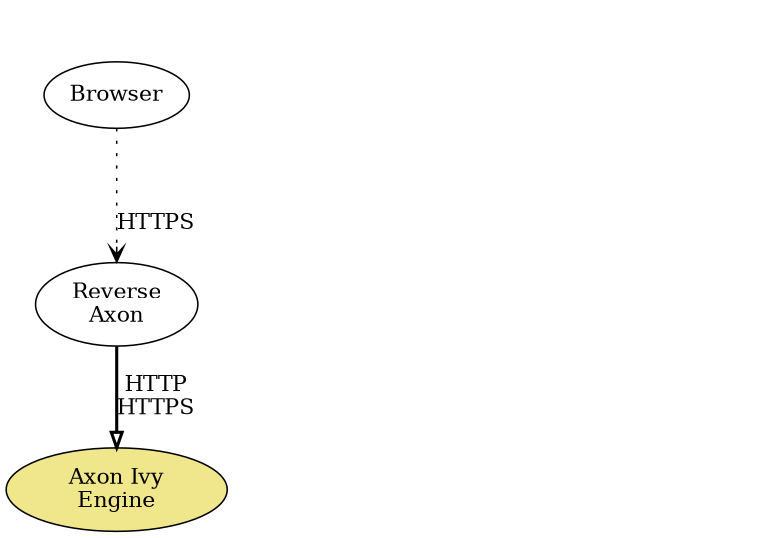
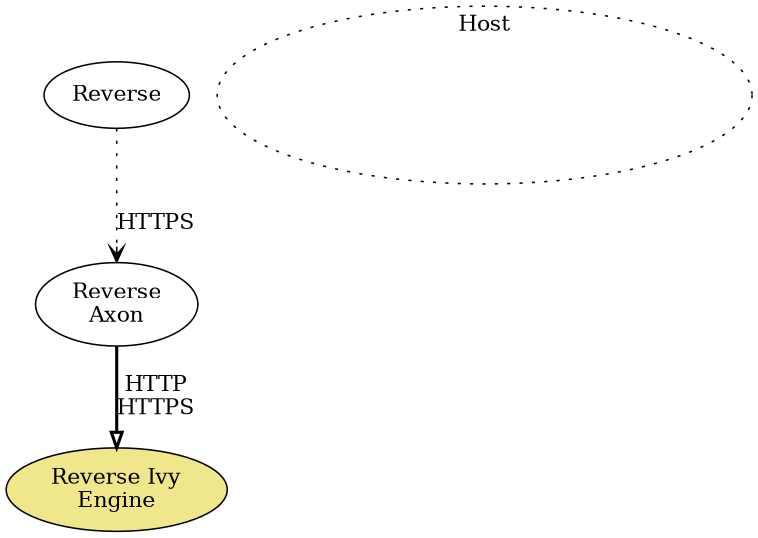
node "Browser": label "Browser" -> "Reverse"
node "Host": added
node "Axon Ivy Engine": label "Axon Ivy Engine" -> "Reverse Ivy Engine"
